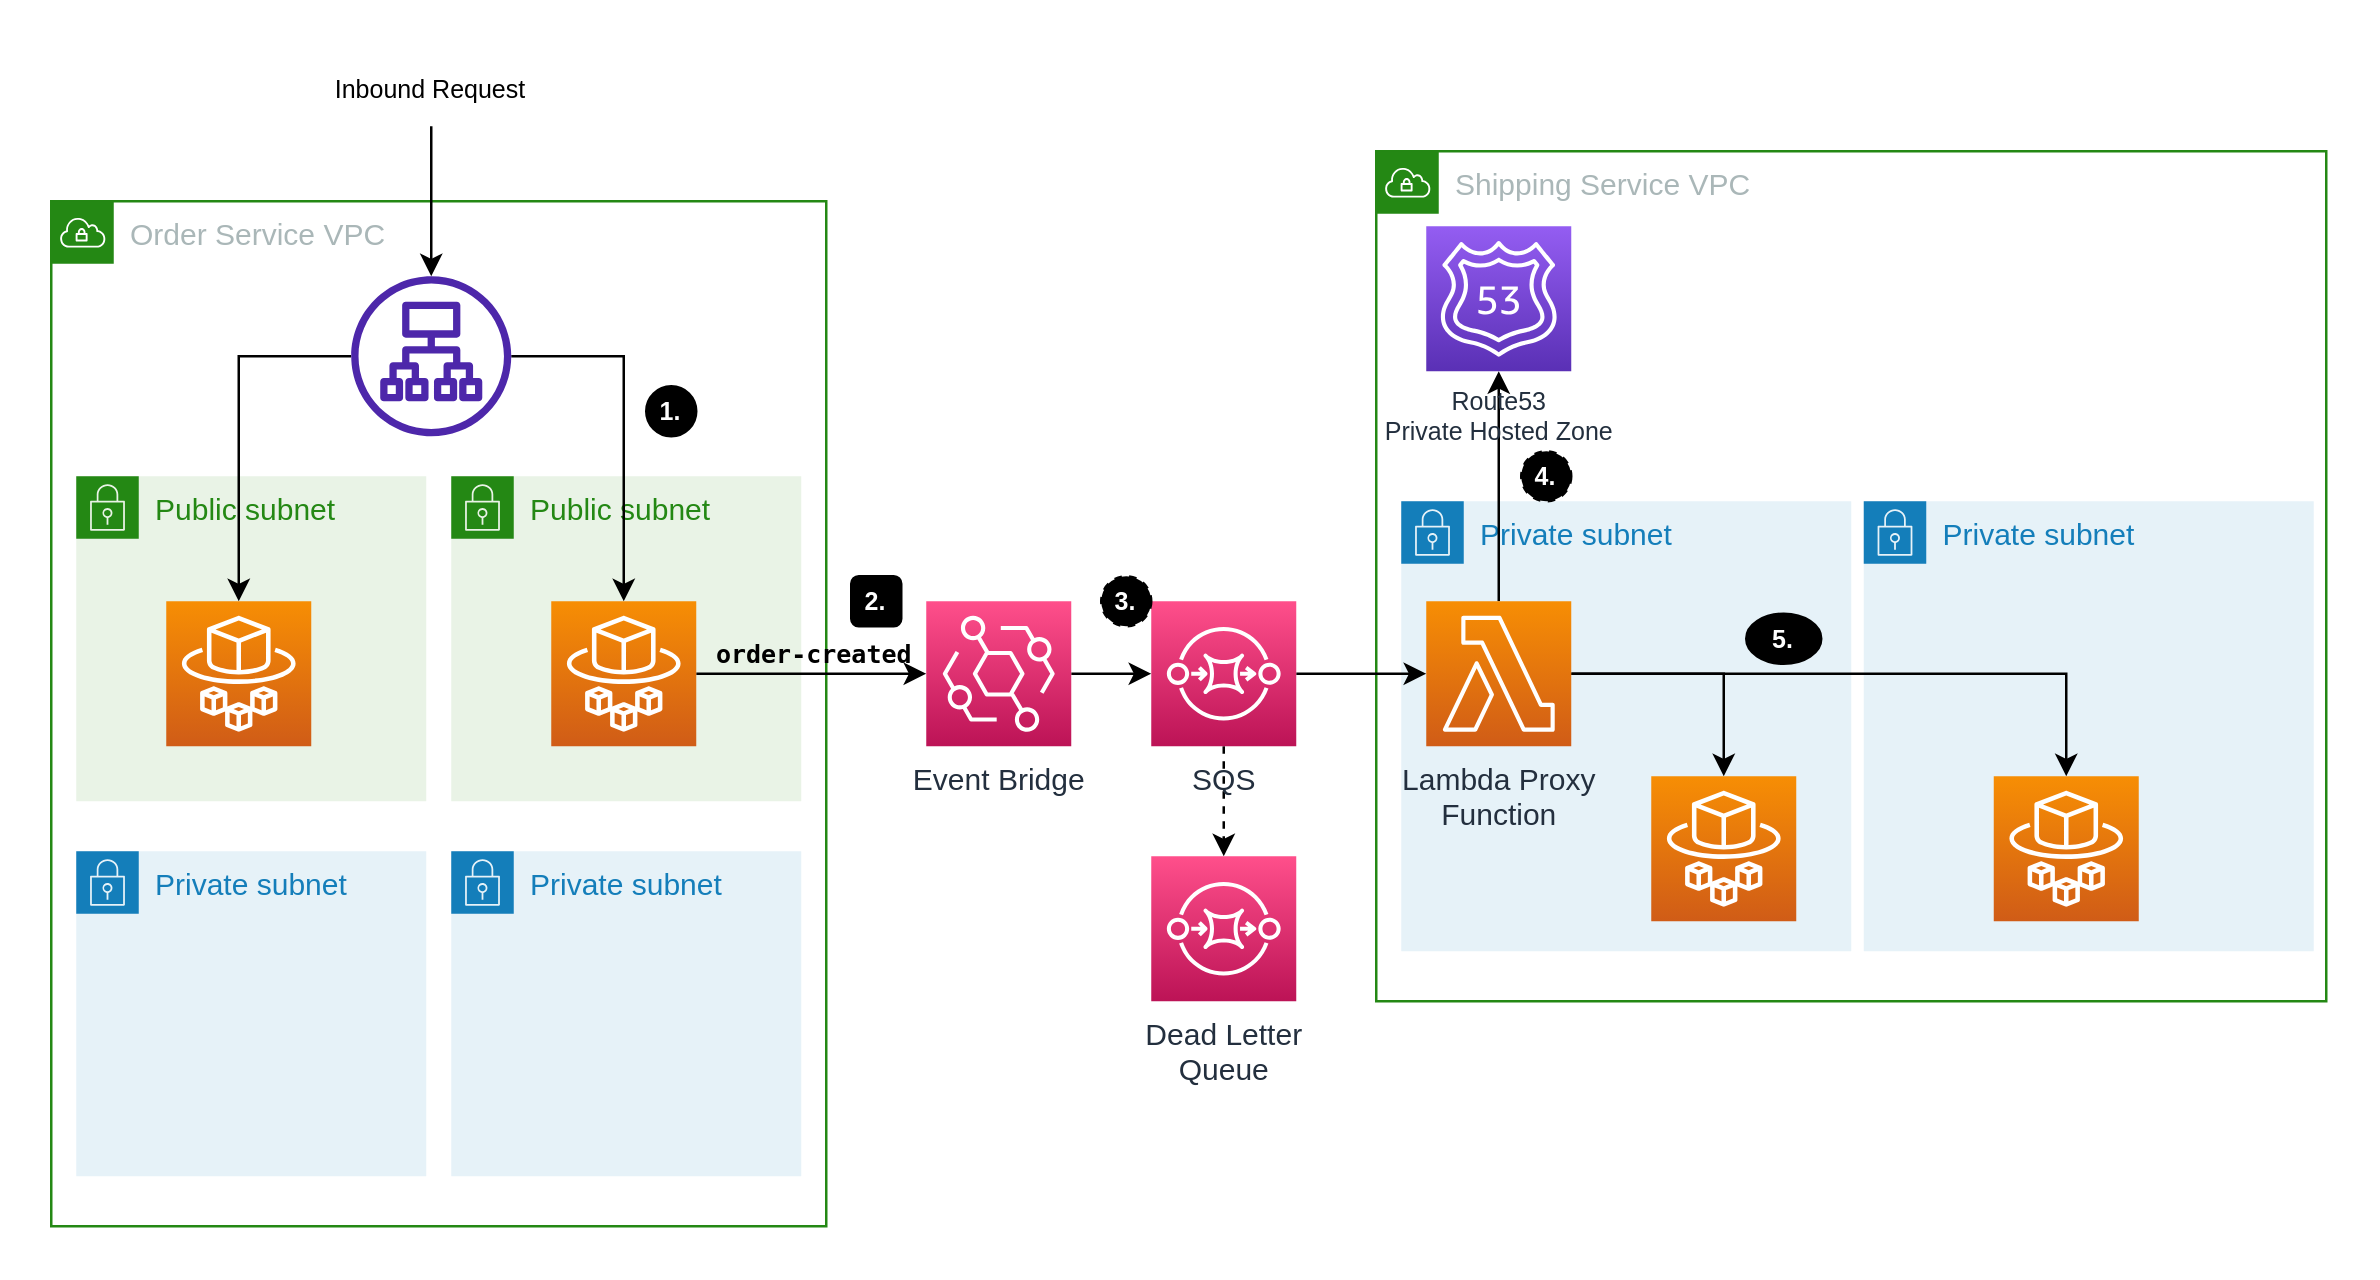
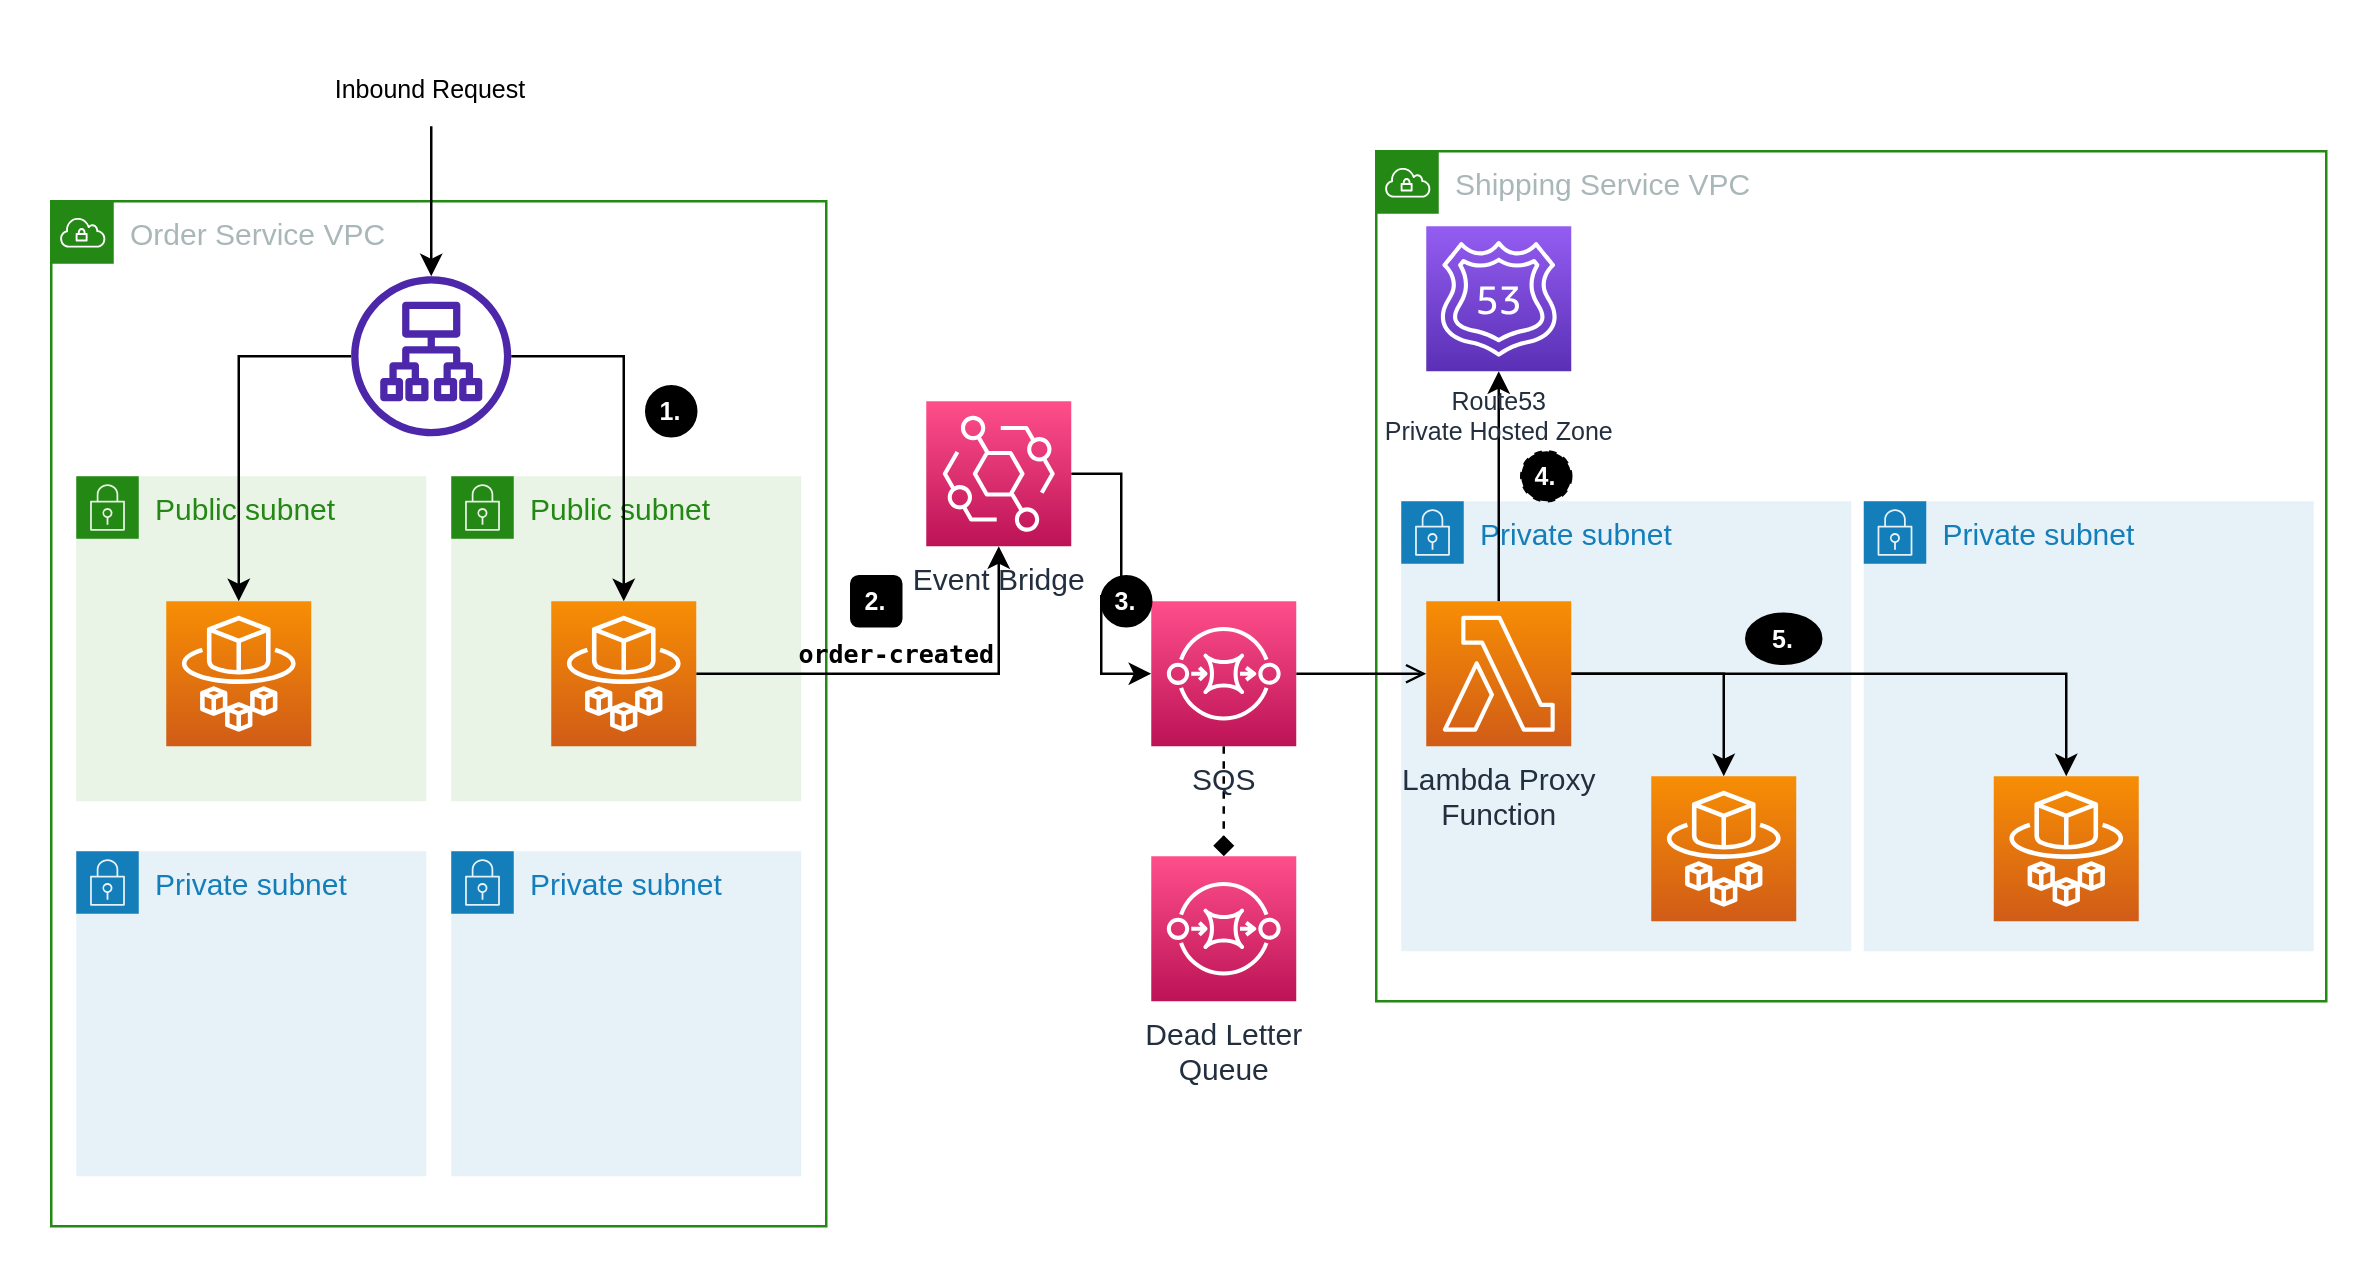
node "3.": style dashed -> solid
node "Event Bridge": moved (999, 674) -> (999, 474)
edge "SQS" -> "Lambda Proxy Function": arrowhead classic -> open
edge "SQS" -> "Dead Letter Queue": arrowhead classic -> diamond
